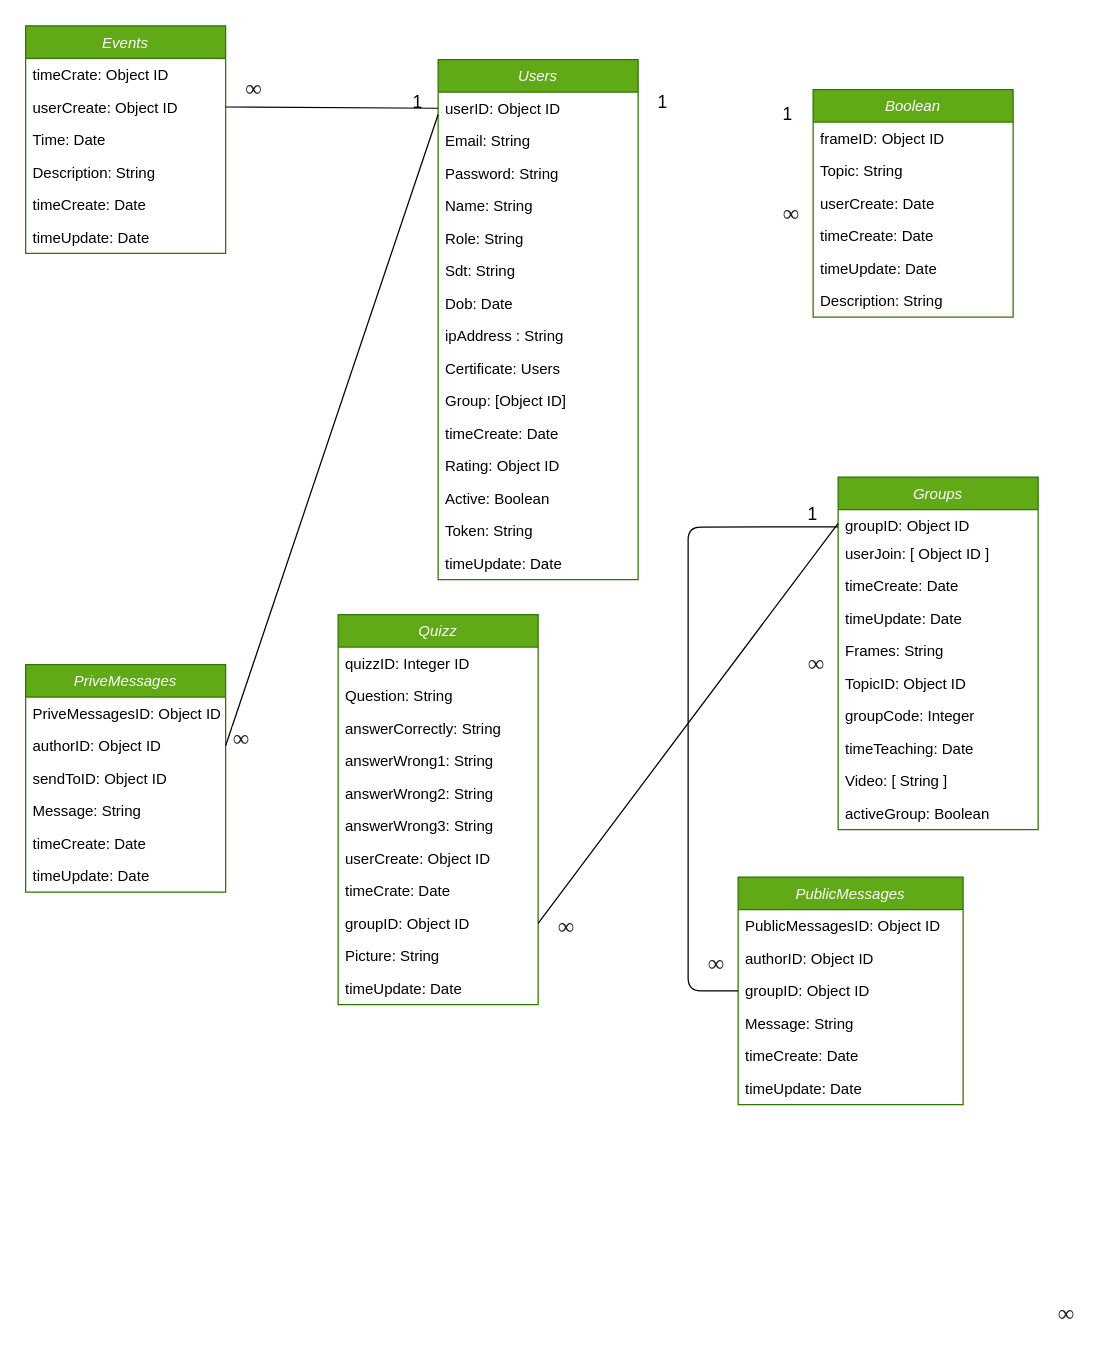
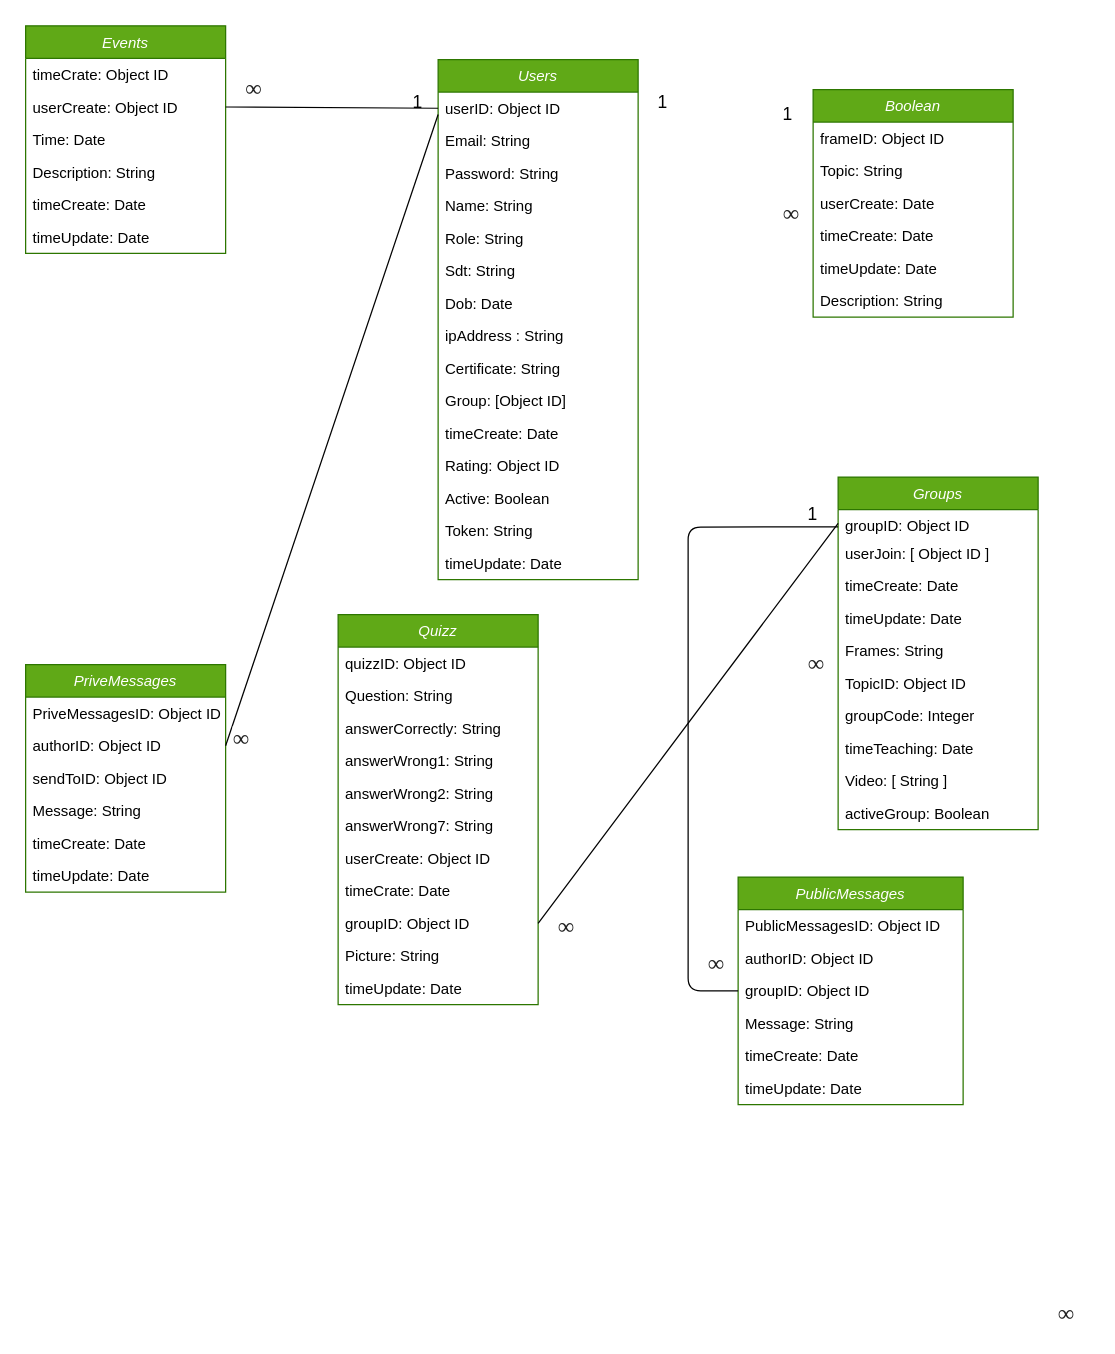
node "Certificate: Users": label "Certificate: Users" -> "Certificate: String"
node "quizzID: Integer ID": label "quizzID: Integer ID" -> "quizzID: Object ID"
node "answerWrong3: String": label "answerWrong3: String" -> "answerWrong7: String"
